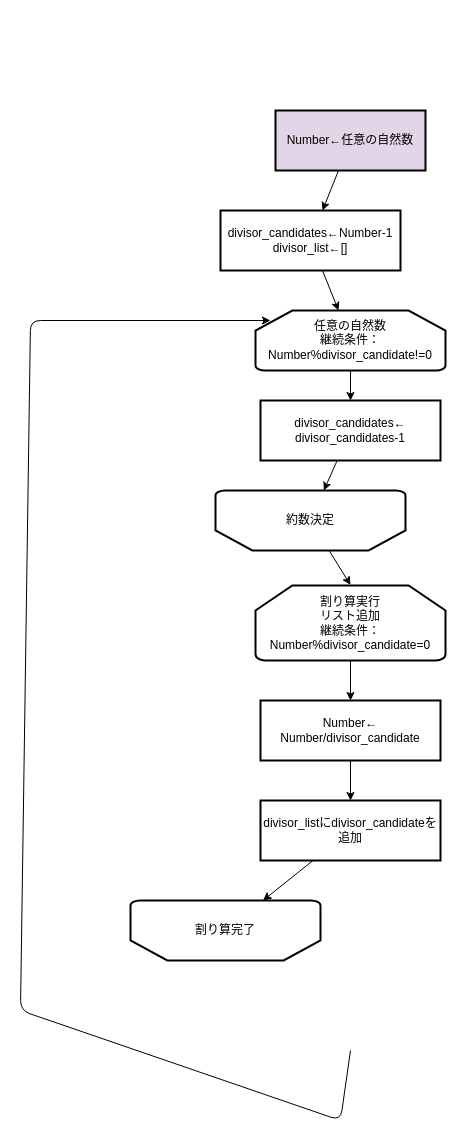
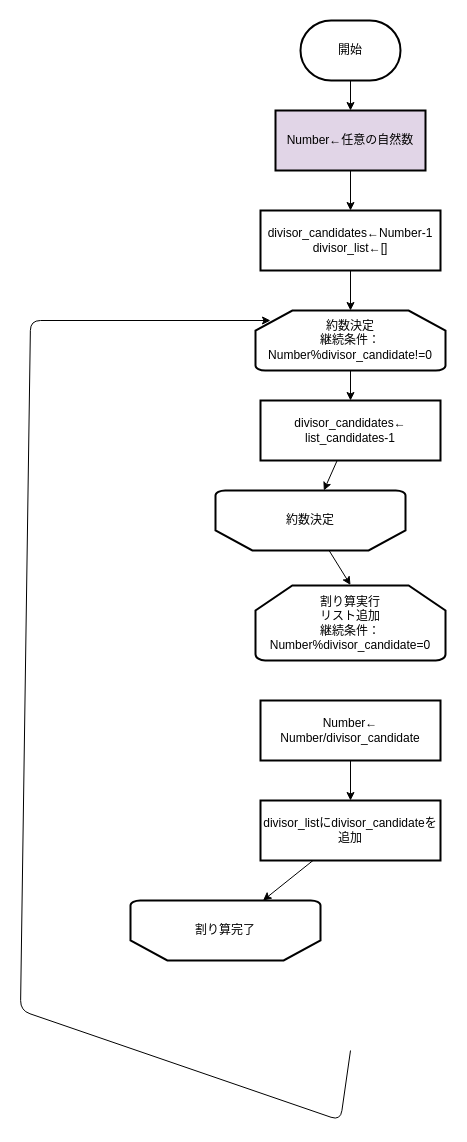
node "開始": added
edge "開始" -> "Number←任意の自然数": added
node "divisor_candidates←Number-1 divisor_list←[]": moved (311, 241) -> (351, 241)
node "任意の自然数 継続条件：Number%divisor_candidate!=0": label "任意の自然数 継続条件：Number%divisor_candidate!=0" -> "約数決定 継続条件：Number%divisor_candidate!=0"
node "divisor_candidates← divisor_candidates-1": label "divisor_candidates← divisor_candidates-1" -> "divisor_candidates← list_candidates-1"
edge "割り算実行 リスト追加 継続条件：Number%divisor_candidate=0" -> "Number← Number/divisor_candidate": removed
